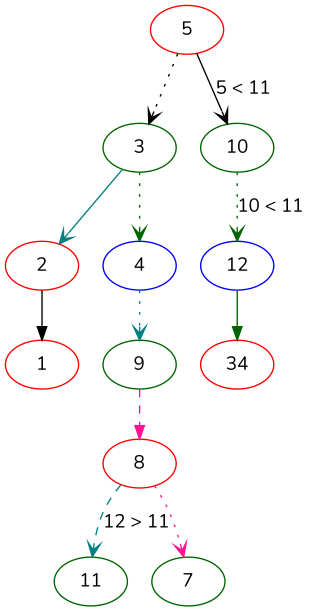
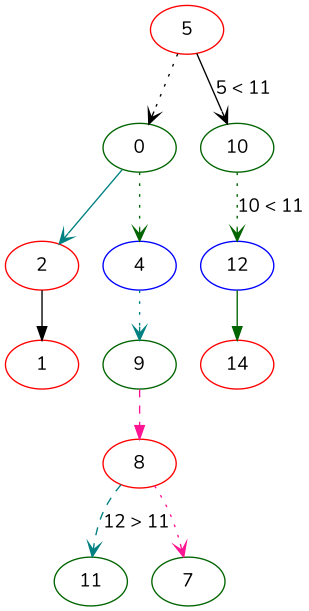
node "3": label "3" -> "0"
node "34": label "34" -> "14"
